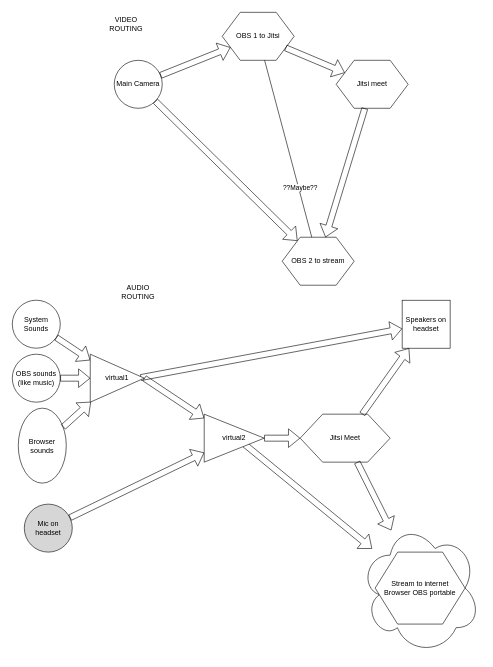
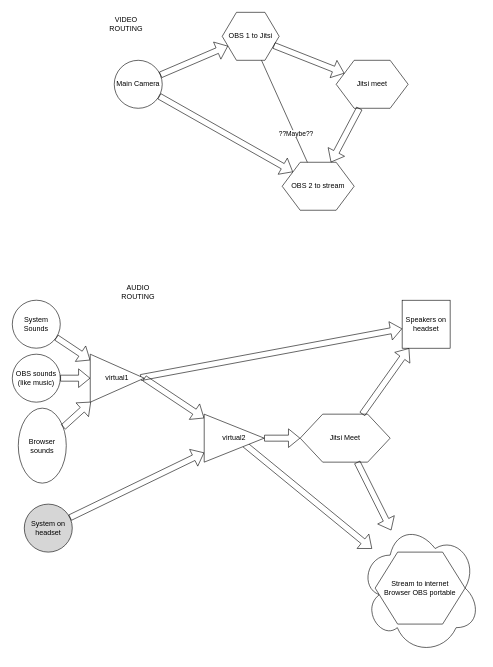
node "OBS 1 to Jitsi": size 72x48 -> 57x48
node "OBS 2 to stream": moved (318, 261) -> (318, 186)
node "Mic on headset": label "Mic on headset" -> "System on headset"
